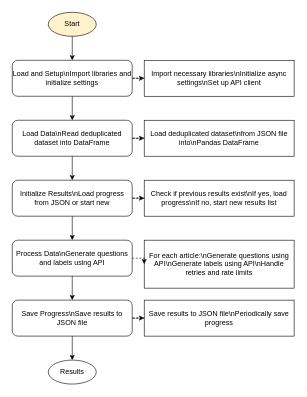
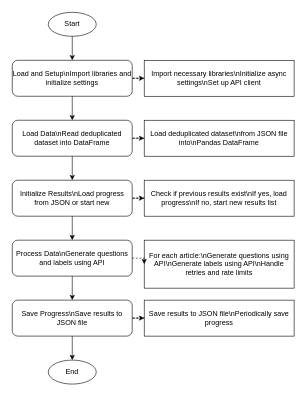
node "Start": fillcolor #fff2cc -> #ffffff
node "Results": label "Results" -> "End"
